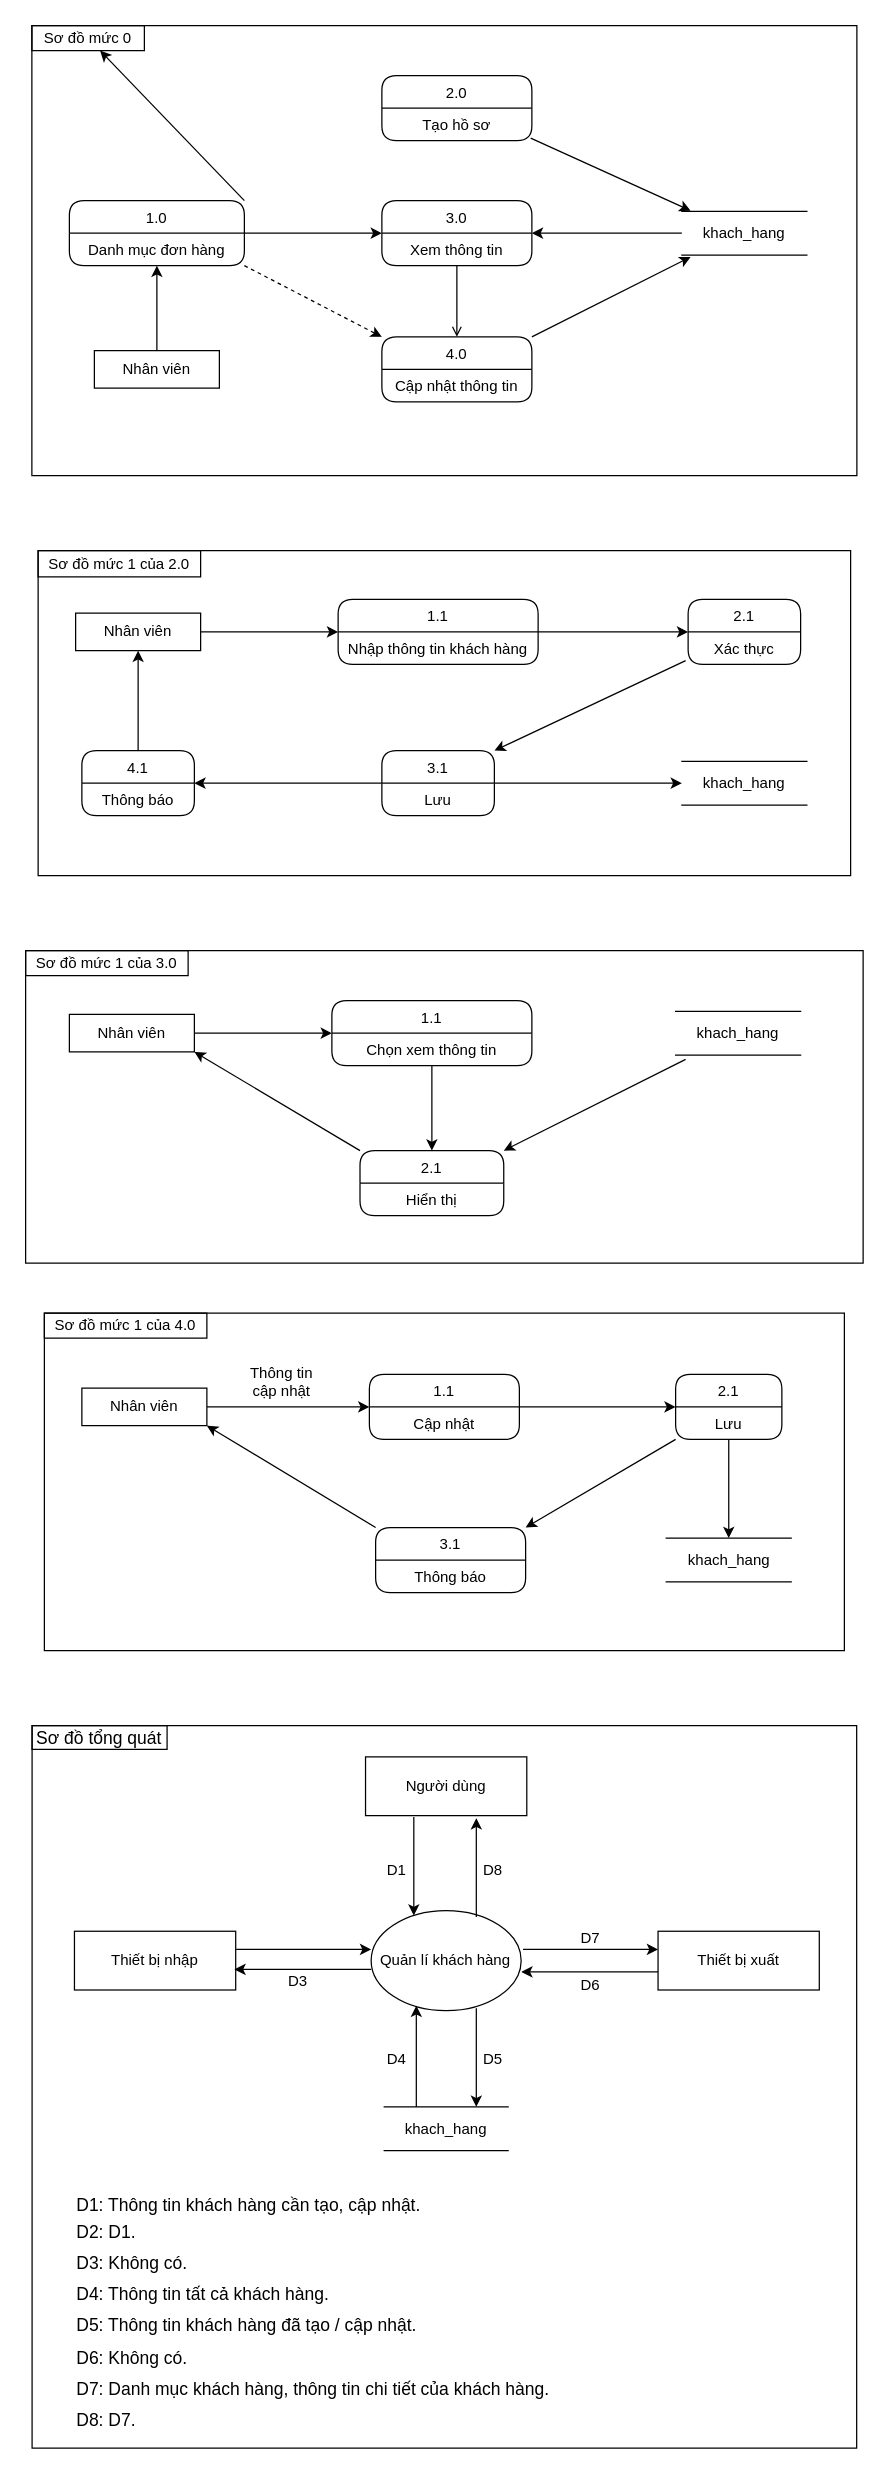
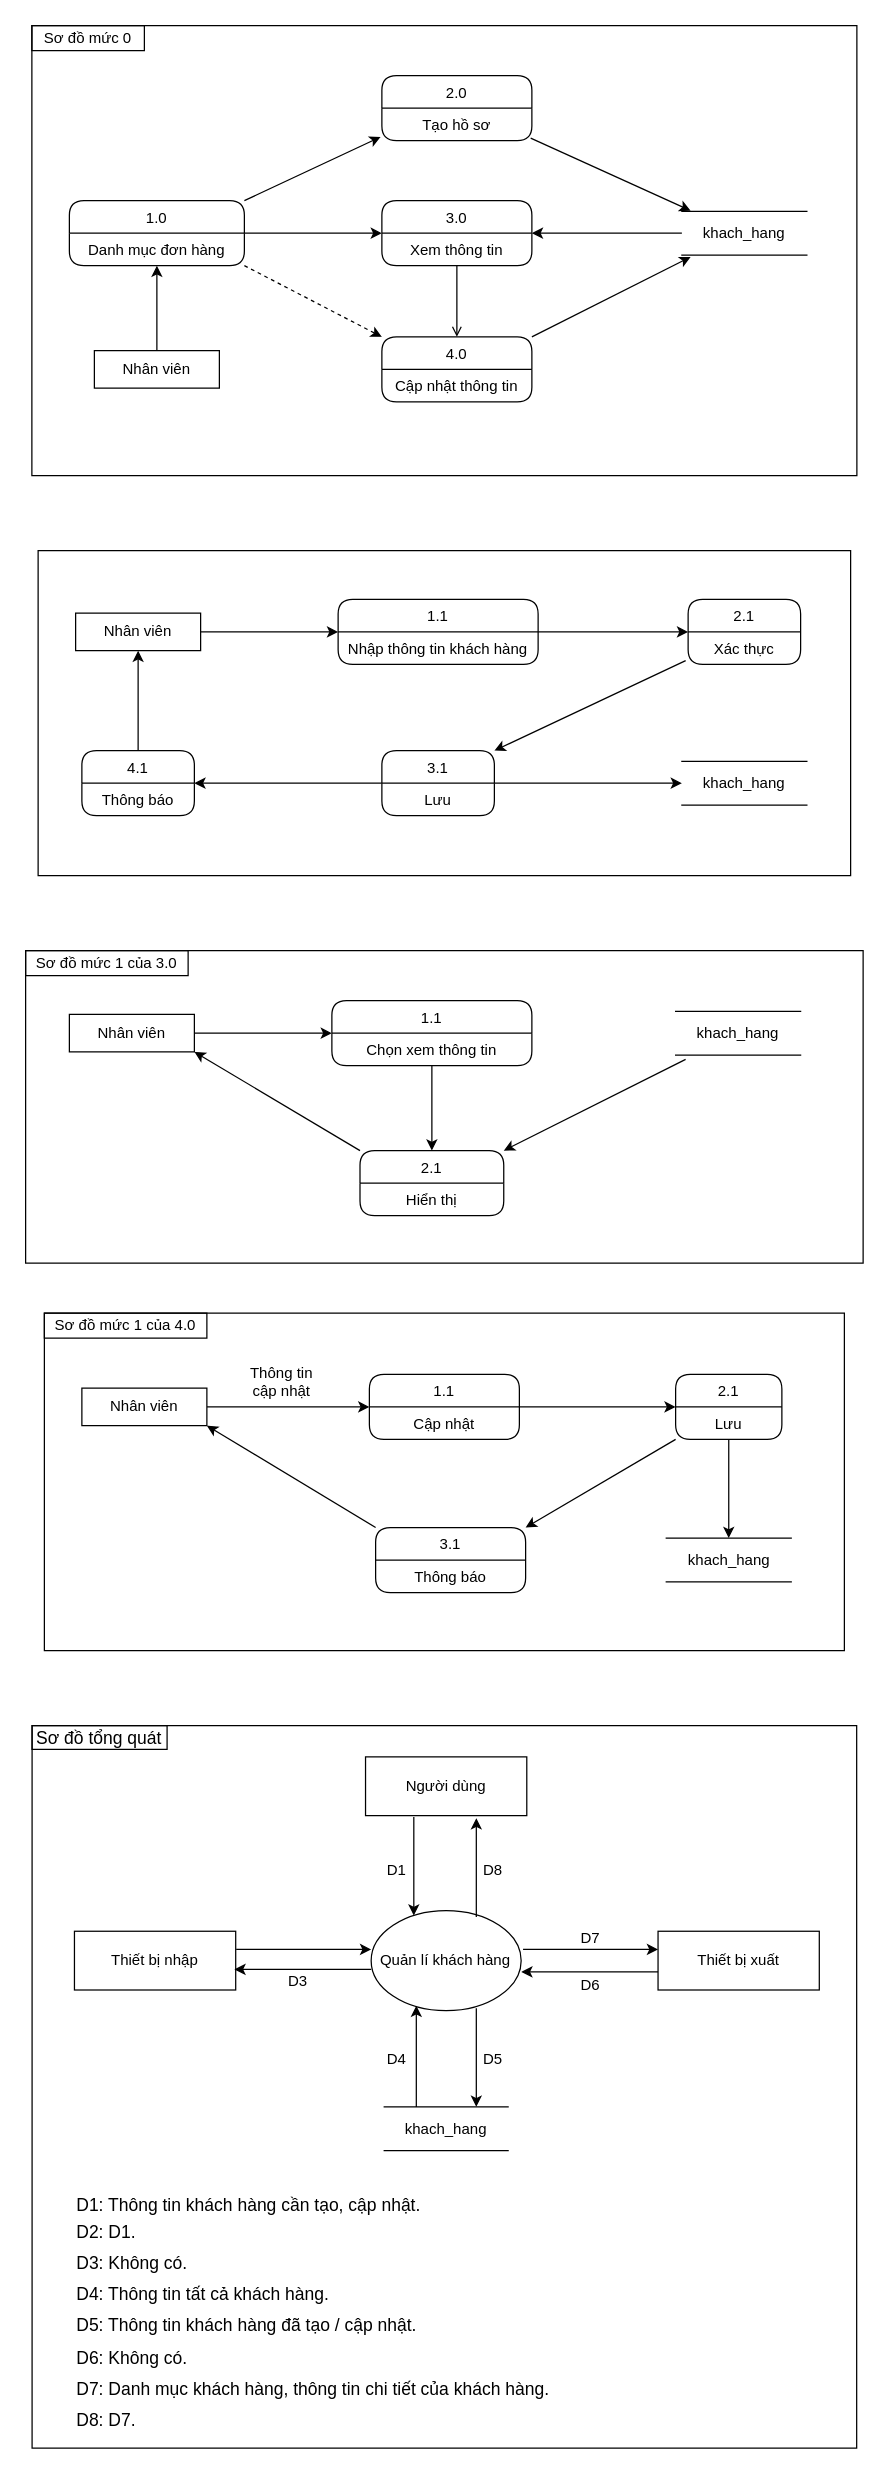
edge "1.0" -> "Sơ đồ mức 0": now "1.0" -> "Tạo hồ sơ"
node "Sơ đồ mức 1 của 2.0": removed
